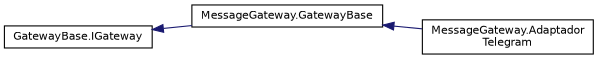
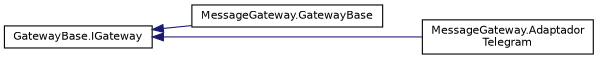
edge "MessageGateway.Adaptador Telegram" -> "MessageGateway.GatewayBase": now "MessageGateway.Adaptador Telegram" -> "GatewayBase.IGateway"
